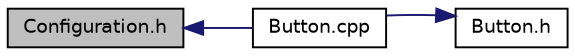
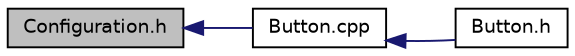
edge "Button.cpp" -> "Button.h": reversed
